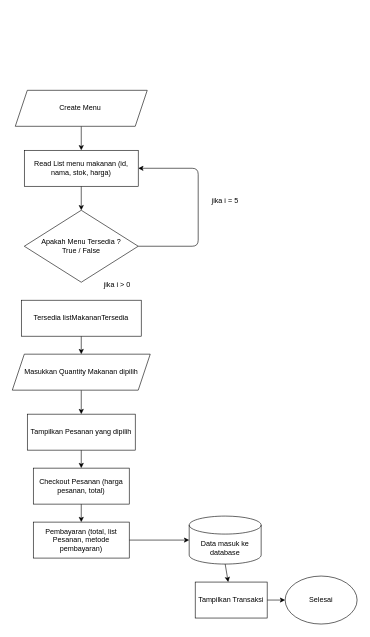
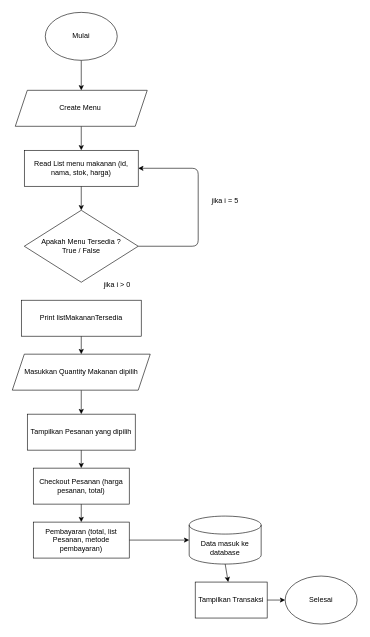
node "Mulai": added
edge "Mulai" -> "Create Menu": added
node "Tersedia listMakananTersedia": label "Tersedia listMakananTersedia" -> "Print listMakananTersedia"
